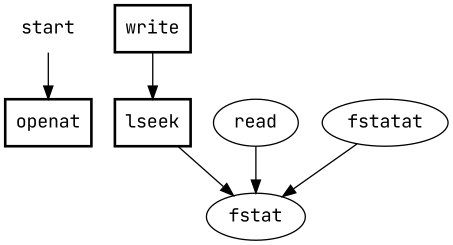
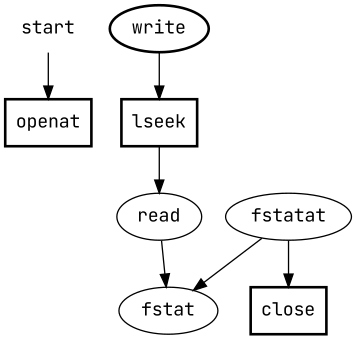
node "write": shape box -> ellipse
edge "lseek" -> "fstat": now "lseek" -> "read"
node "close": added
